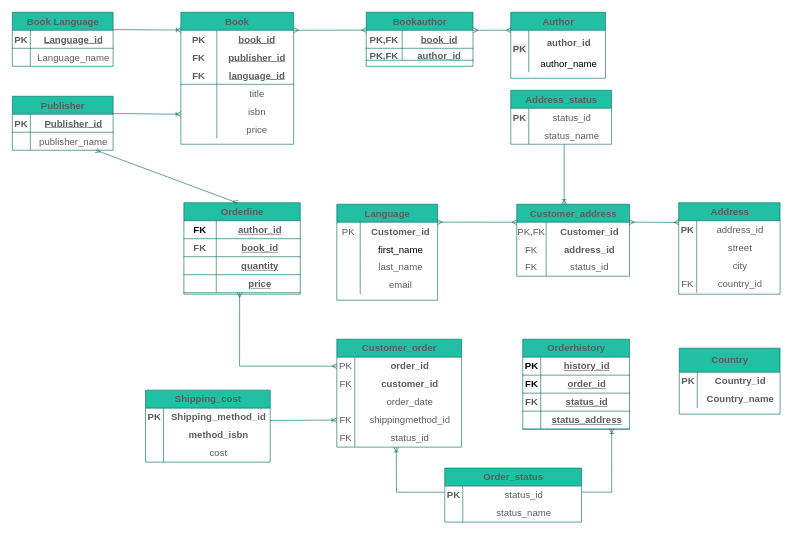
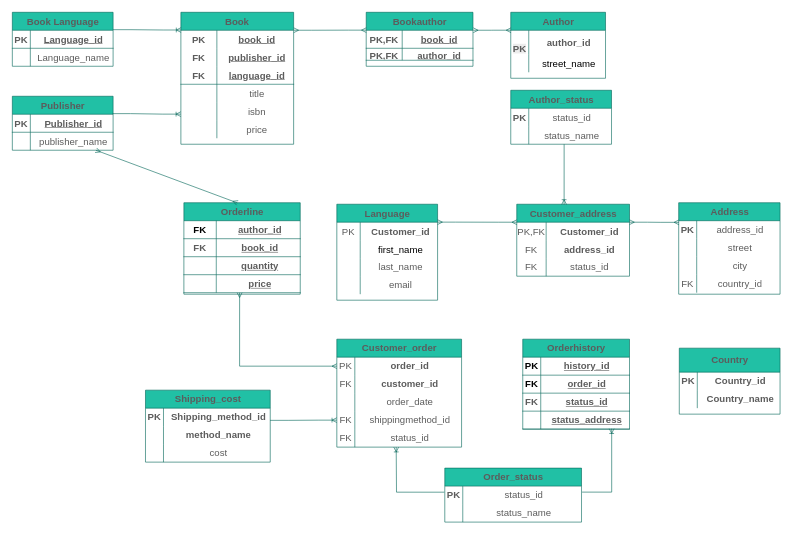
node "author_name": label "author_name" -> "street_name"
node "Address_status": label "Address_status" -> "Author_status"
node "method_isbn": label "method_isbn" -> "method_name"
